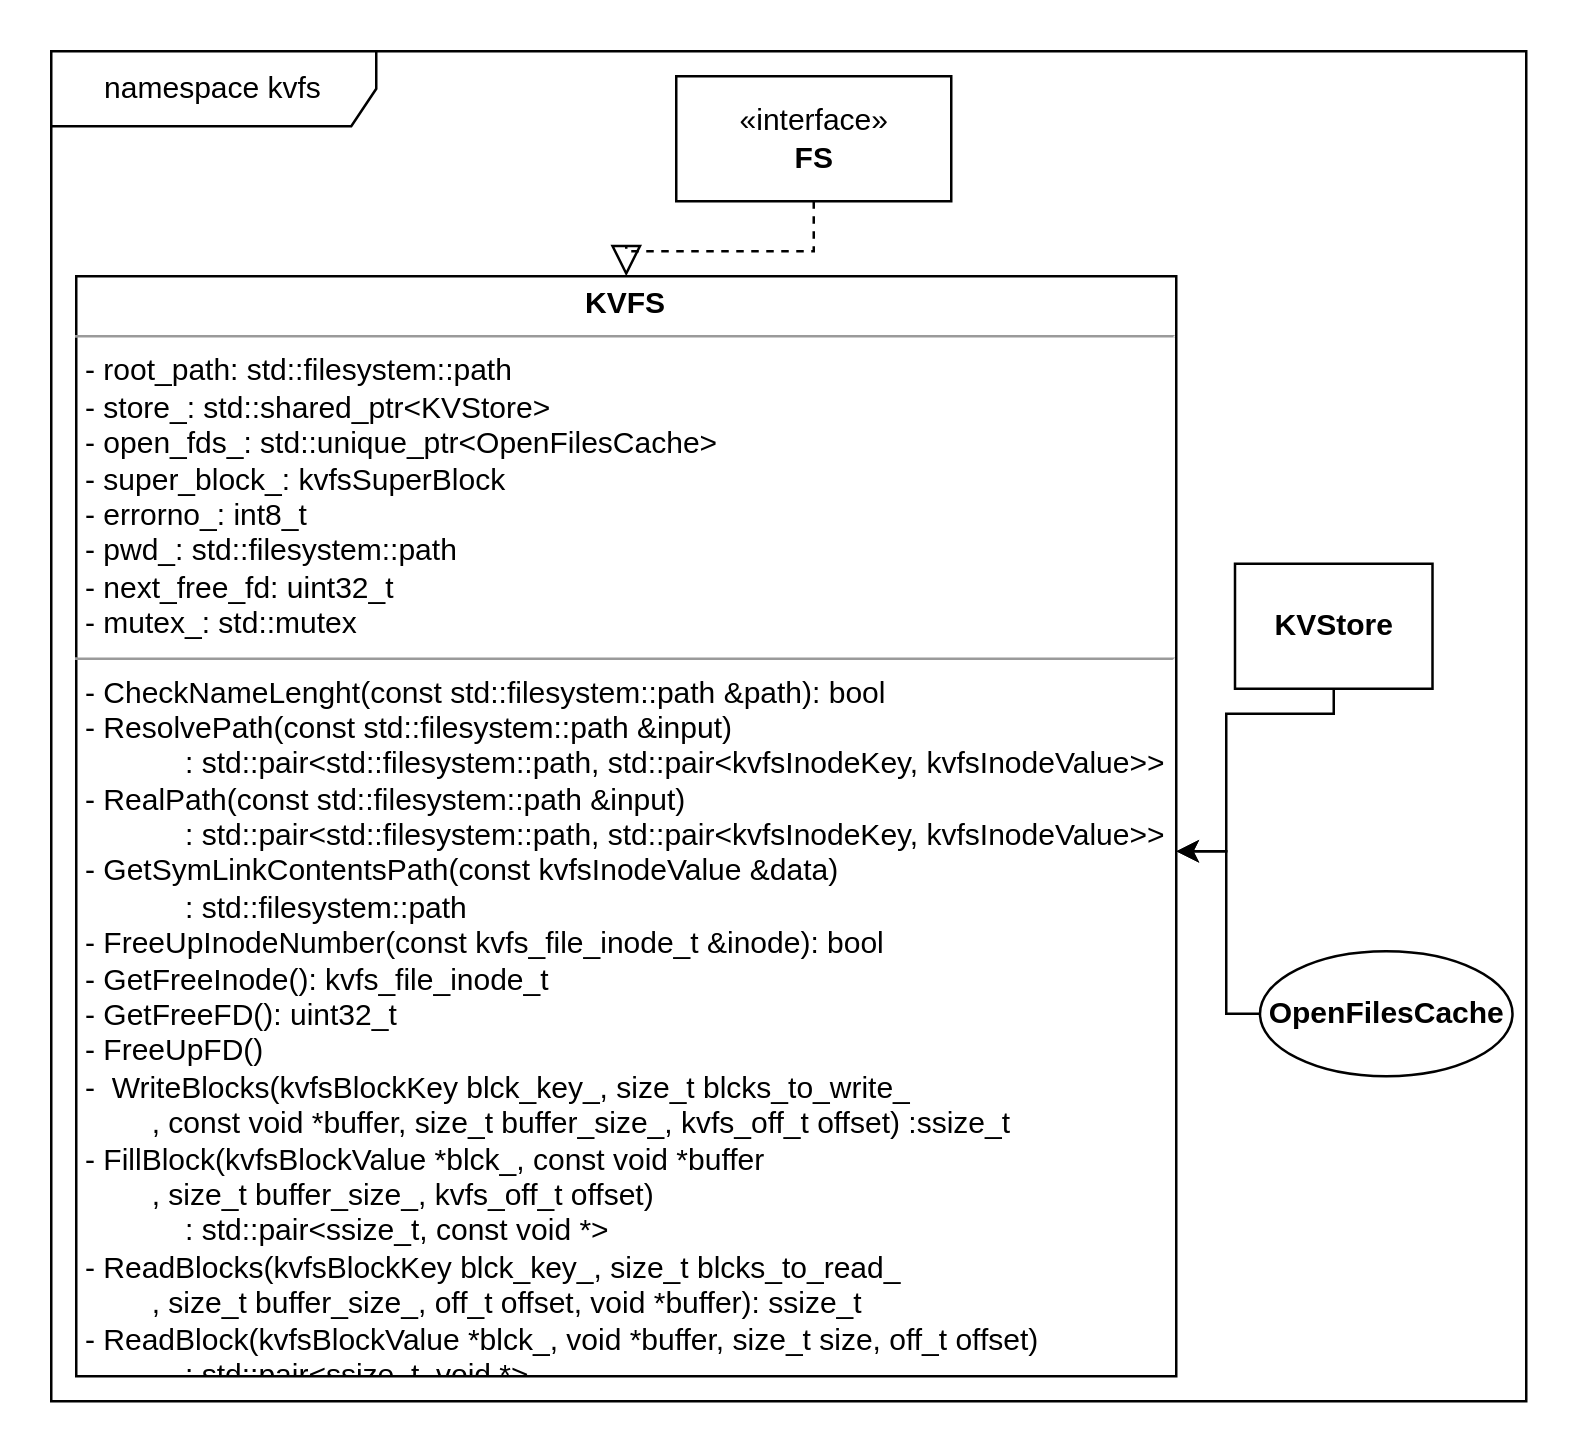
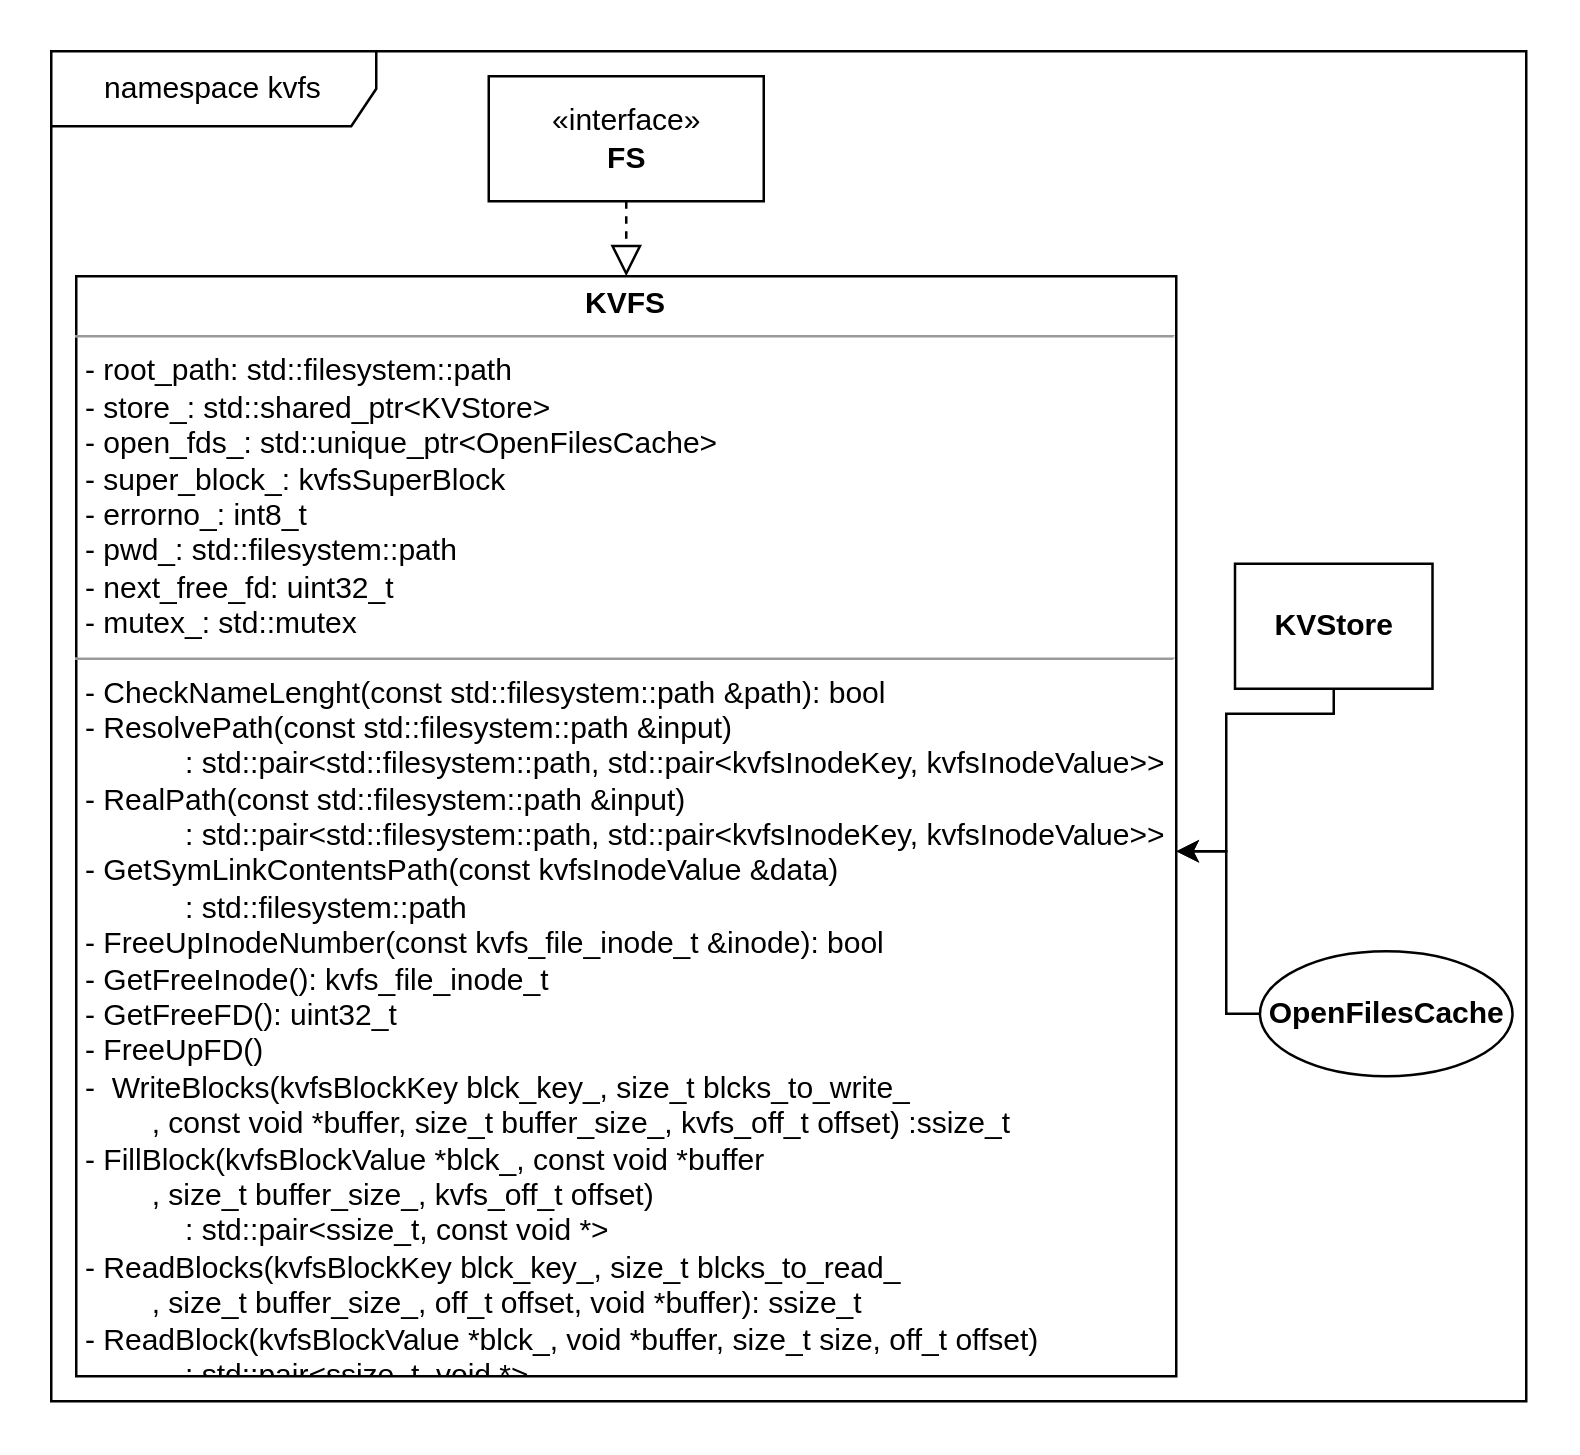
node "«interface» FS": moved (814, 139) -> (626, 139)
